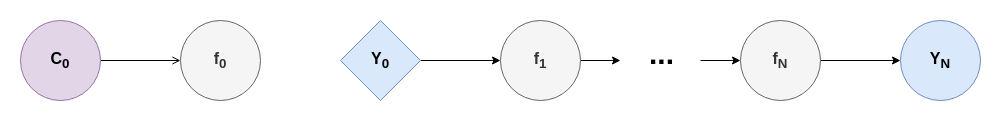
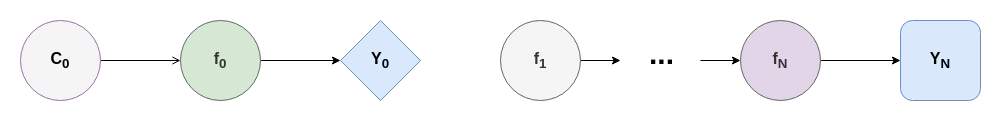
node "C0": fillcolor #e1d5e7 -> #f5f5f5
node "f0": fillcolor #f5f5f5 -> #d5e8d4
edge "f0" -> "Y0": added
edge "Y0" -> "f1": removed
node "fN": fillcolor #f5f5f5 -> #e1d5e7
node "YN": shape ellipse -> rounded rectangle
